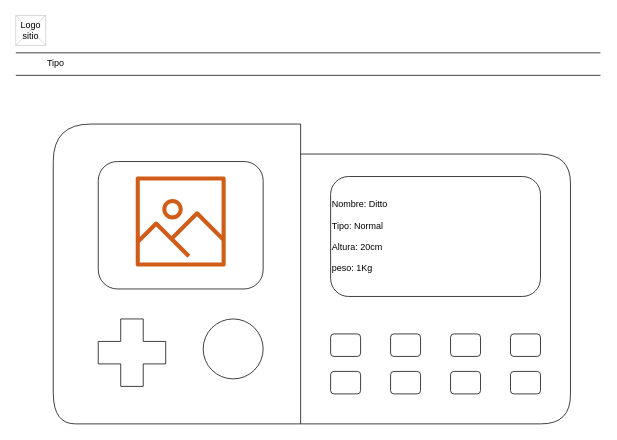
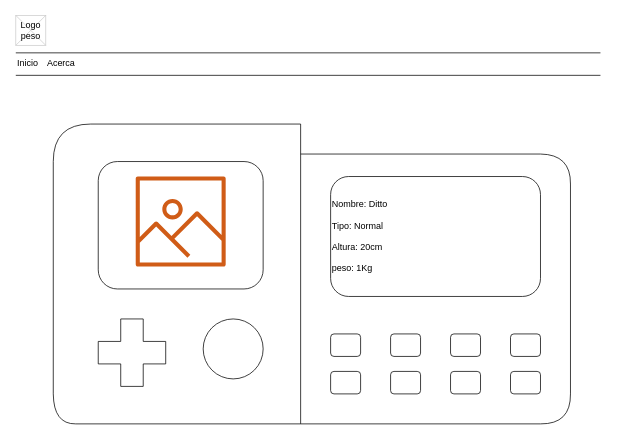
node "Logo sitio": label "Logo sitio" -> "Logo peso"
node "Tipo": label "Tipo" -> "Acerca"
node "Inicio": added
